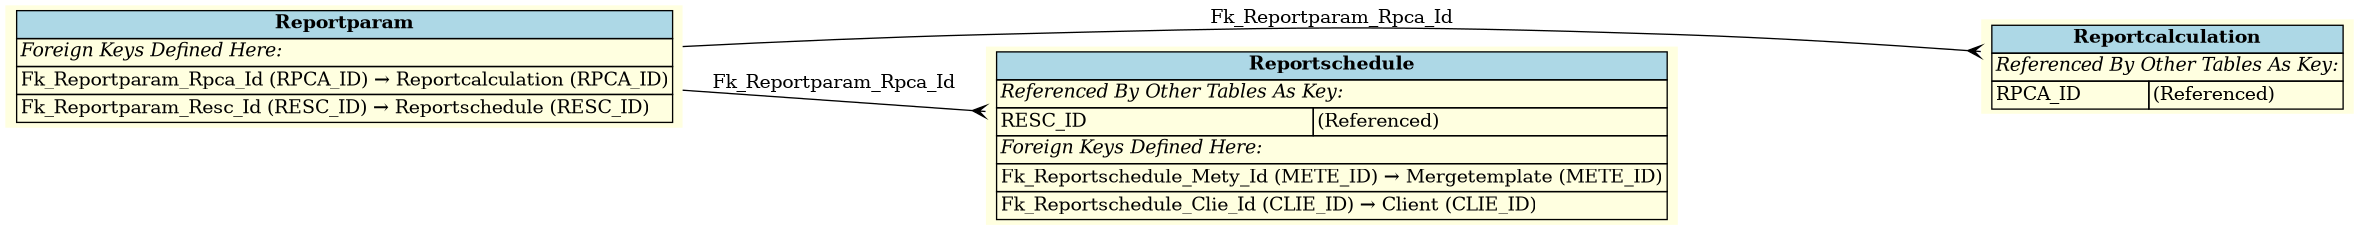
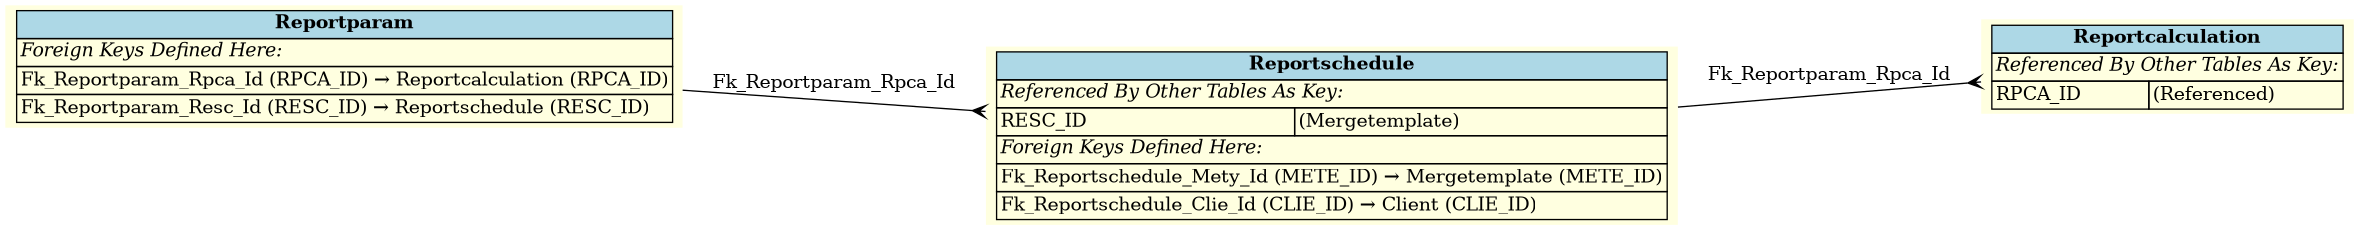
edge "Reportparam" -- "Reportcalculation": now "Reportschedule" -- "Reportcalculation"
node "Reportschedule": text "(Referenced)" -> "(Mergetemplate)"
